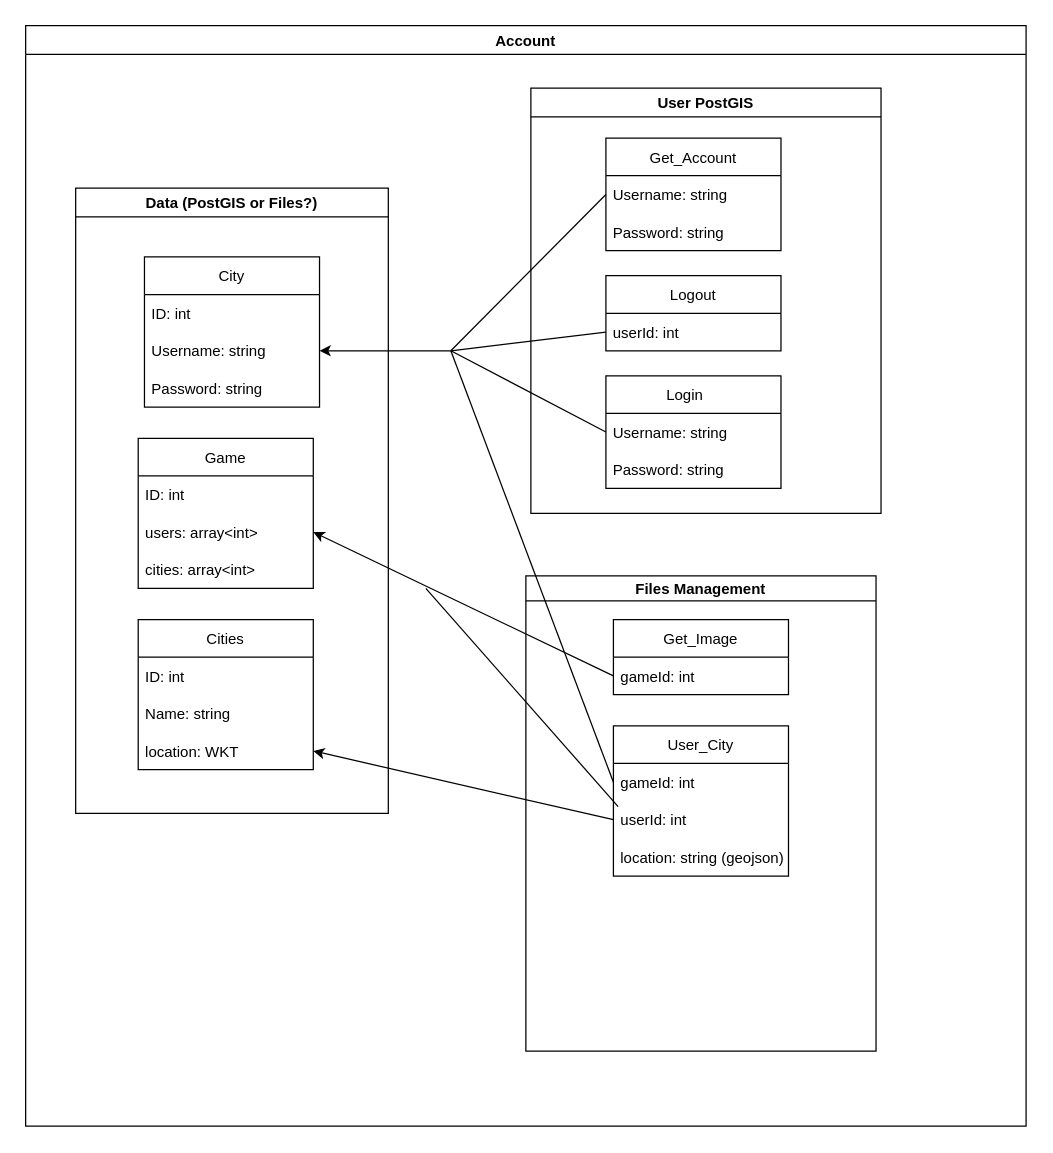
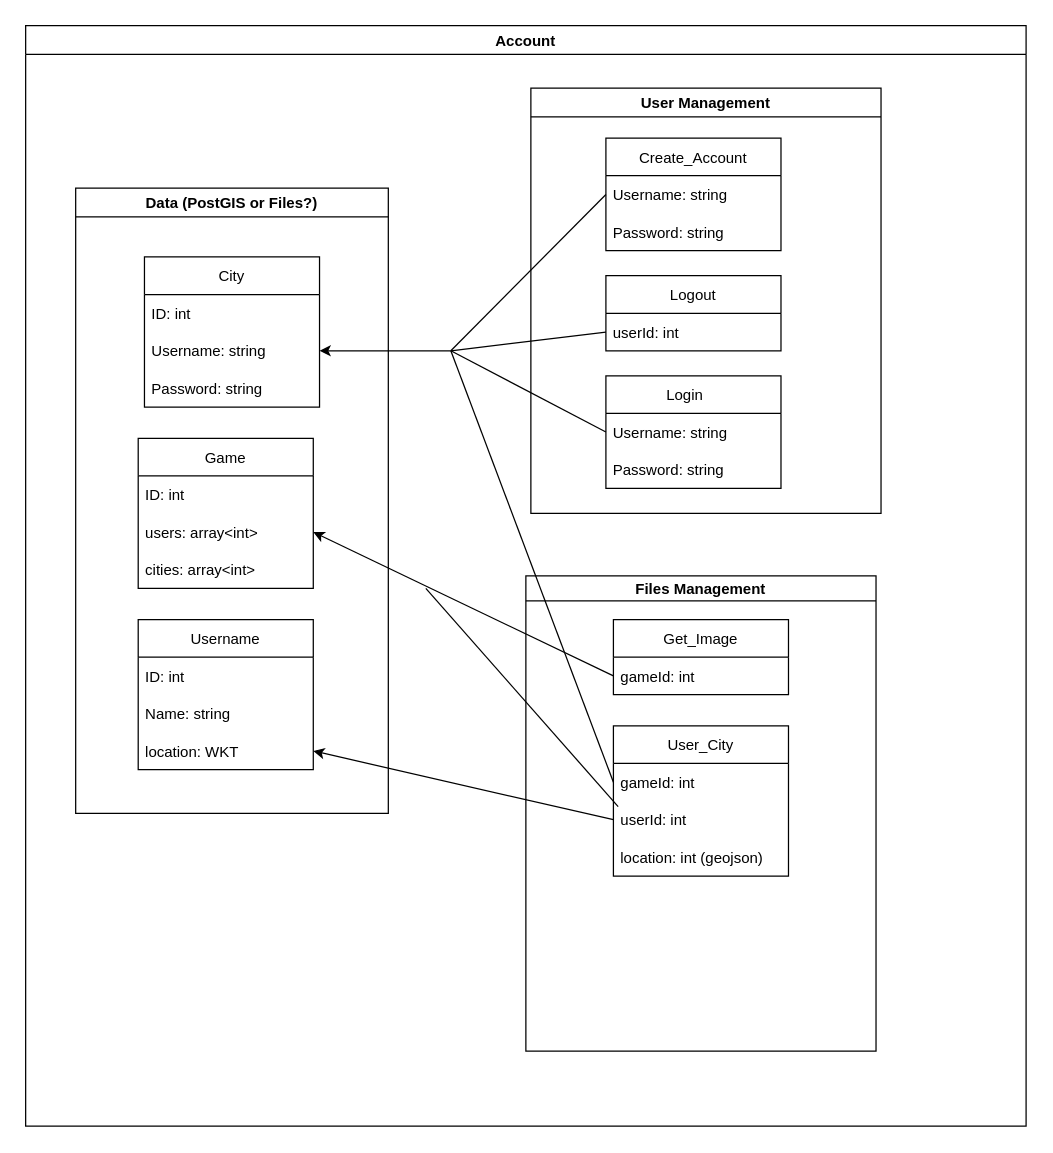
node "User PostGIS": label "User PostGIS" -> "User Management"
node "Get_Account": label "Get_Account" -> "Create_Account"
node "Cities": label "Cities" -> "Username"
node "location: string (geojson)": label "location: string (geojson)" -> "location: int (geojson)"
